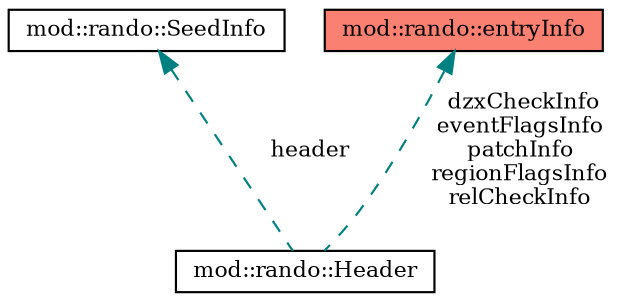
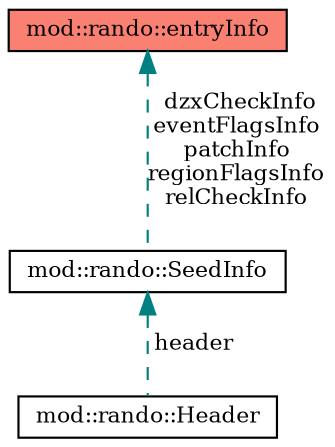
edge "mod::rando::Header" -> "mod::rando::entryInfo": now "mod::rando::SeedInfo" -> "mod::rando::entryInfo"
